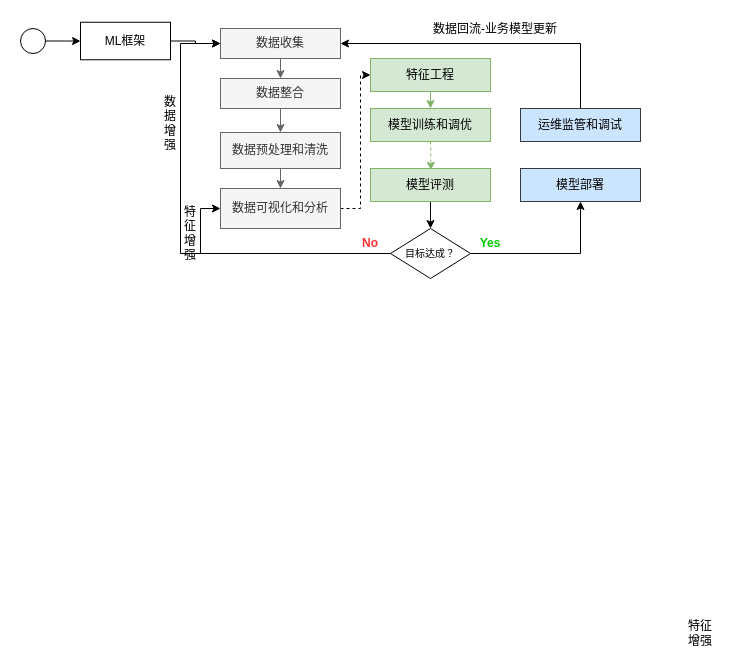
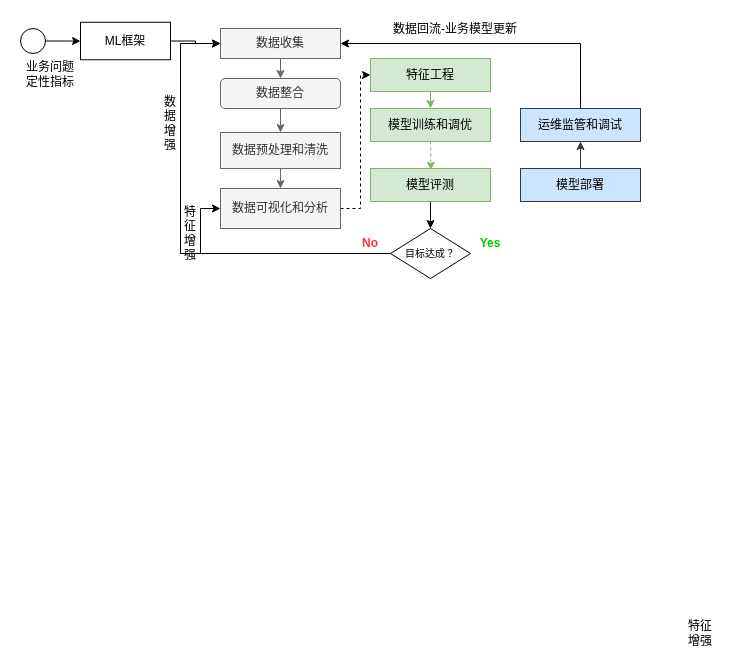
node "数据回流-业务模型更新": moved (496, 30) -> (456, 30)
node "业务问题定性指标": added
node "数据整合": shape rectangle -> rounded rectangle
edge "模型部署" -> "运维监管和调试": added
edge "目标达成？" -> "模型部署": removed
